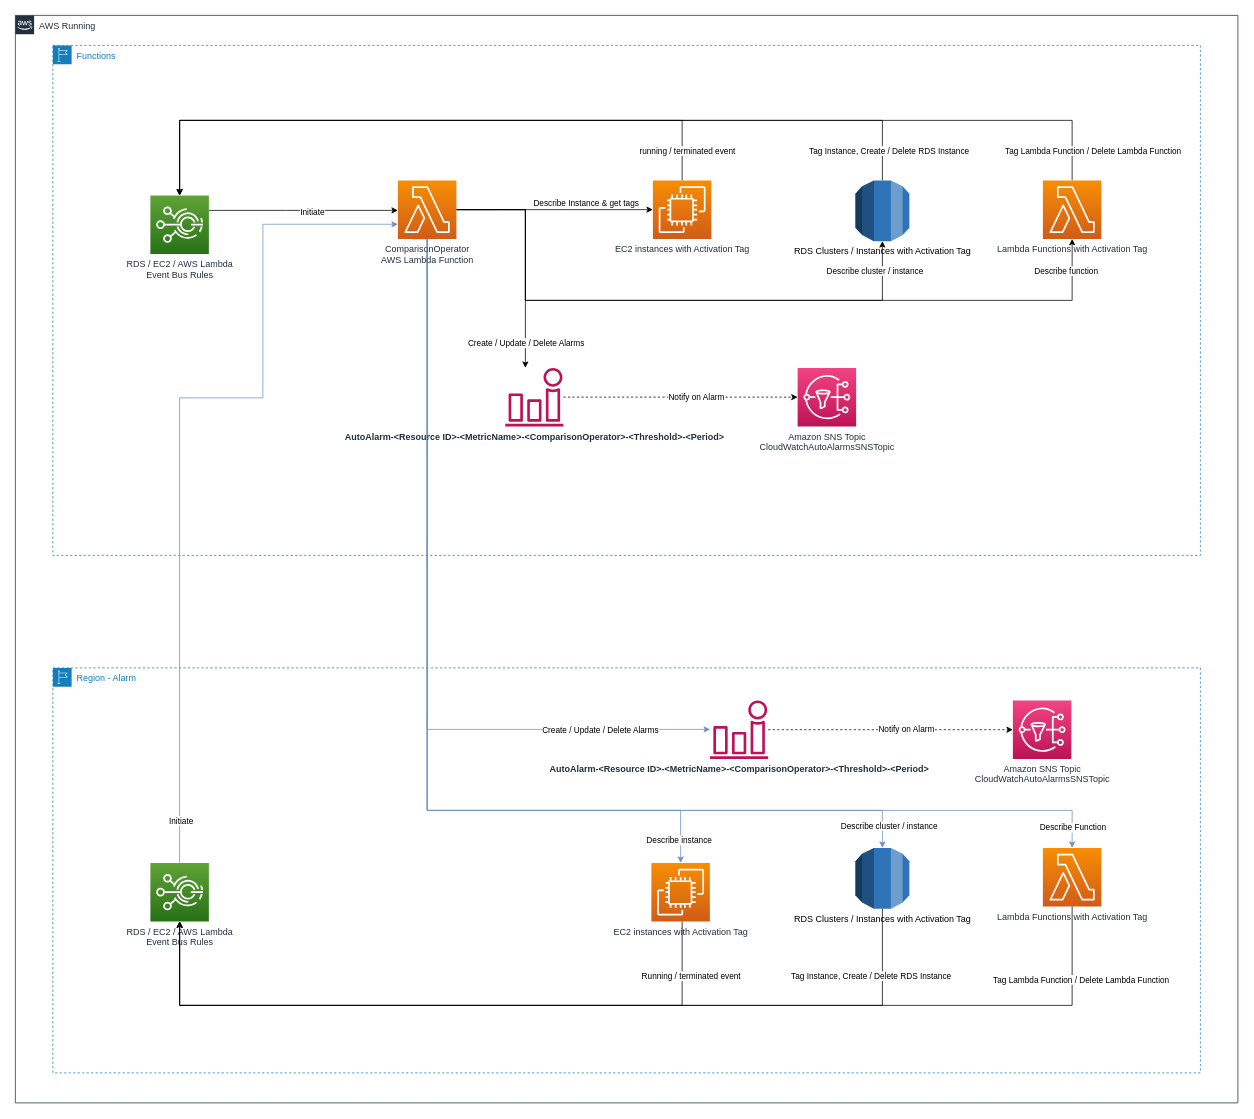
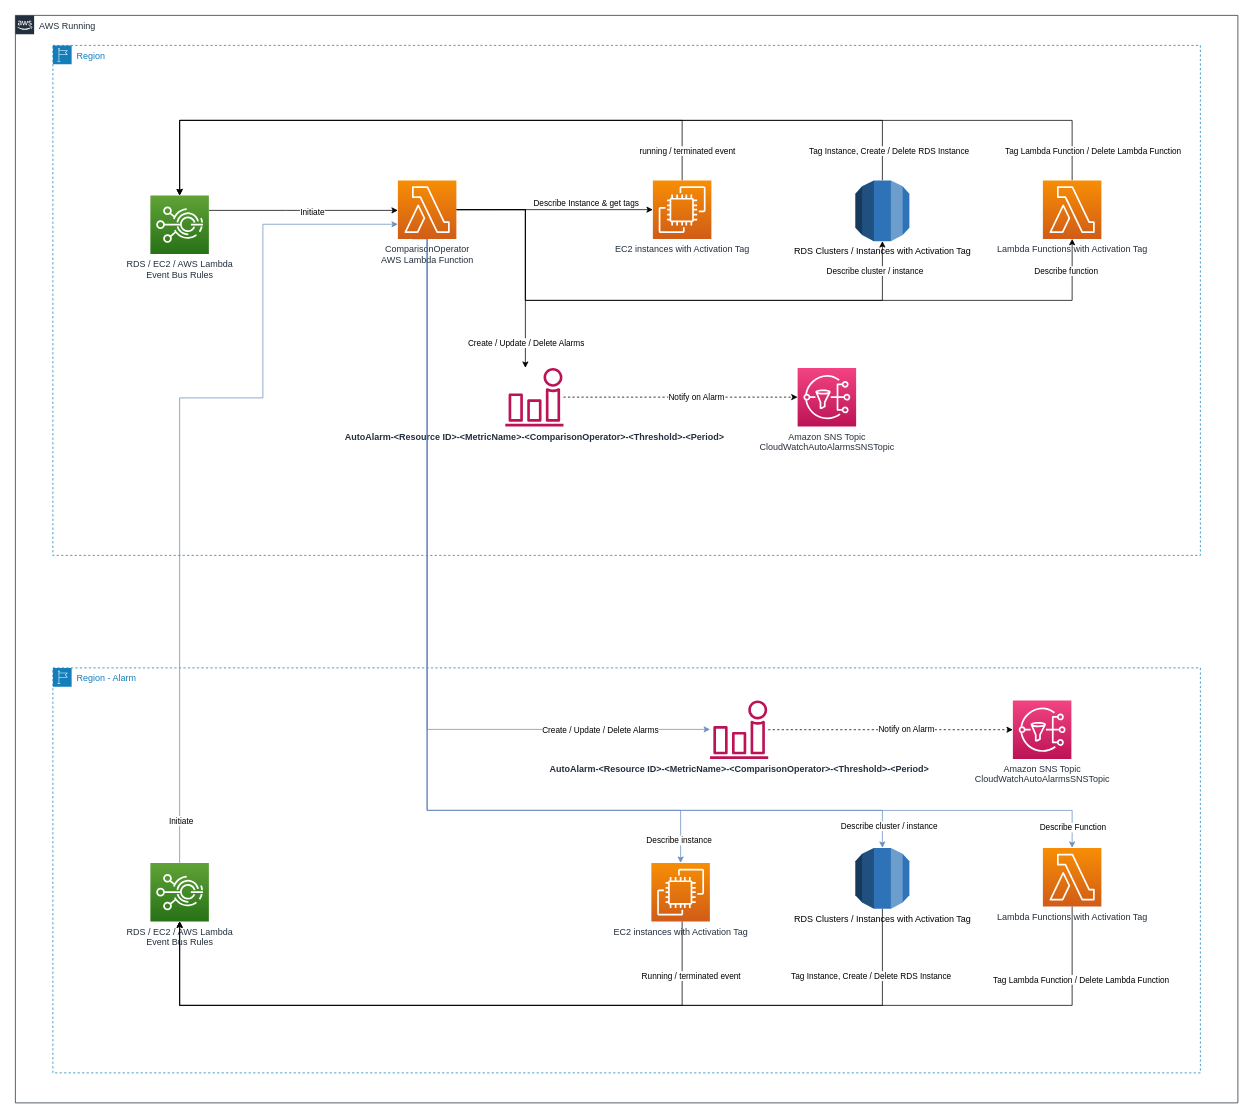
node "Functions": label "Functions" -> "Region"
